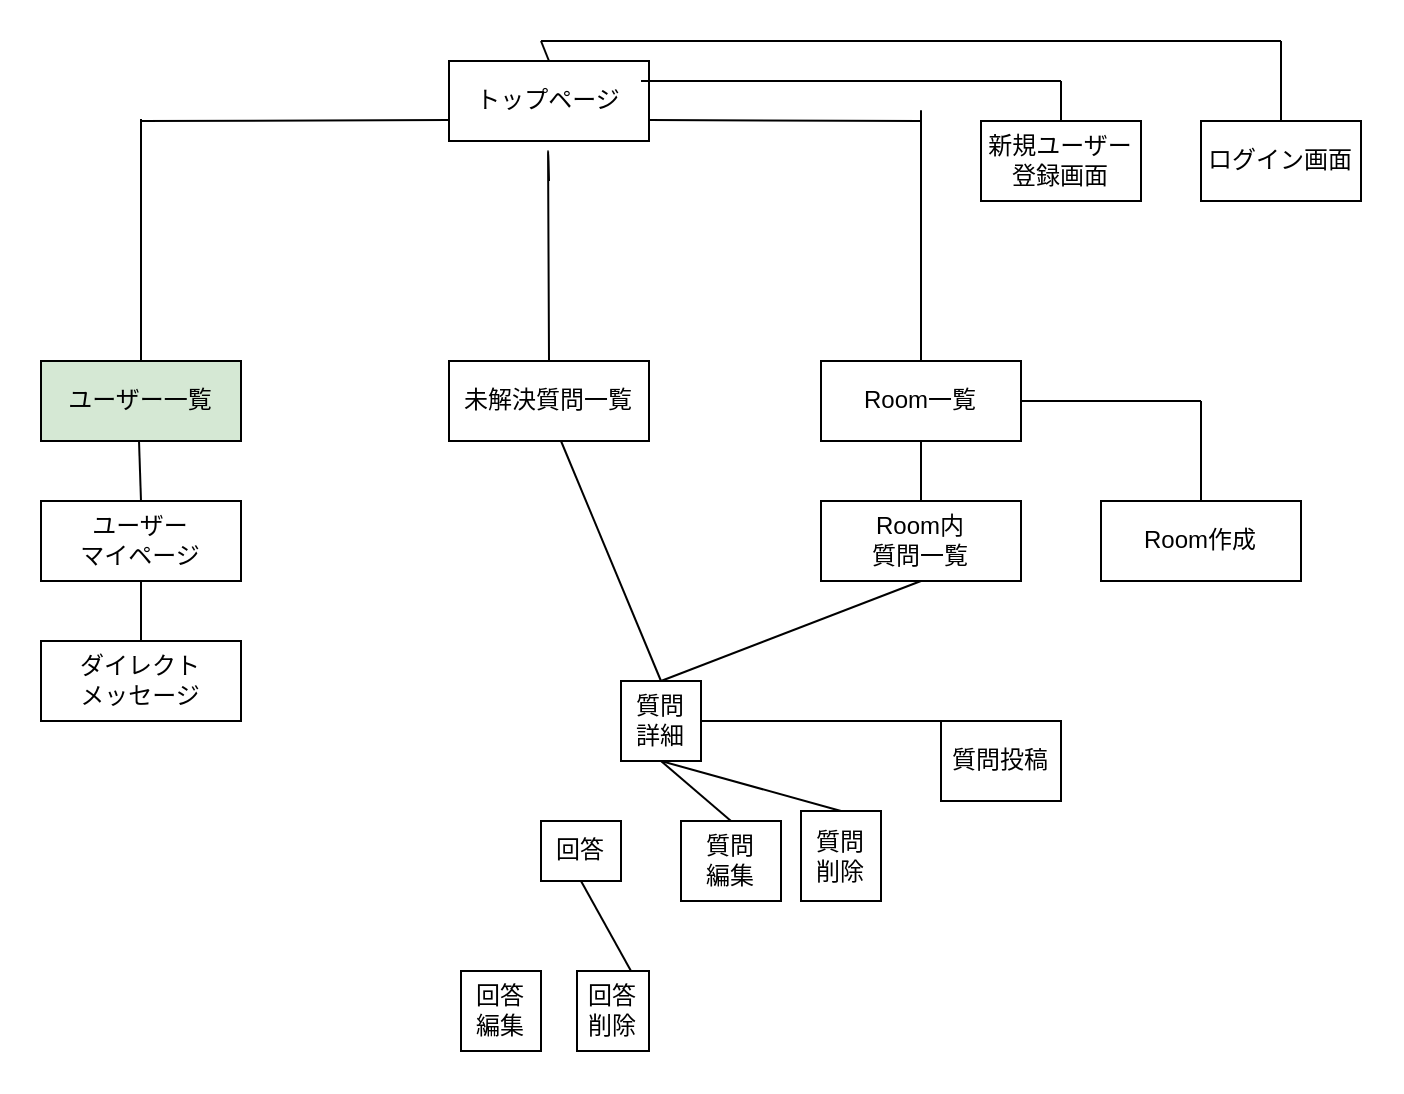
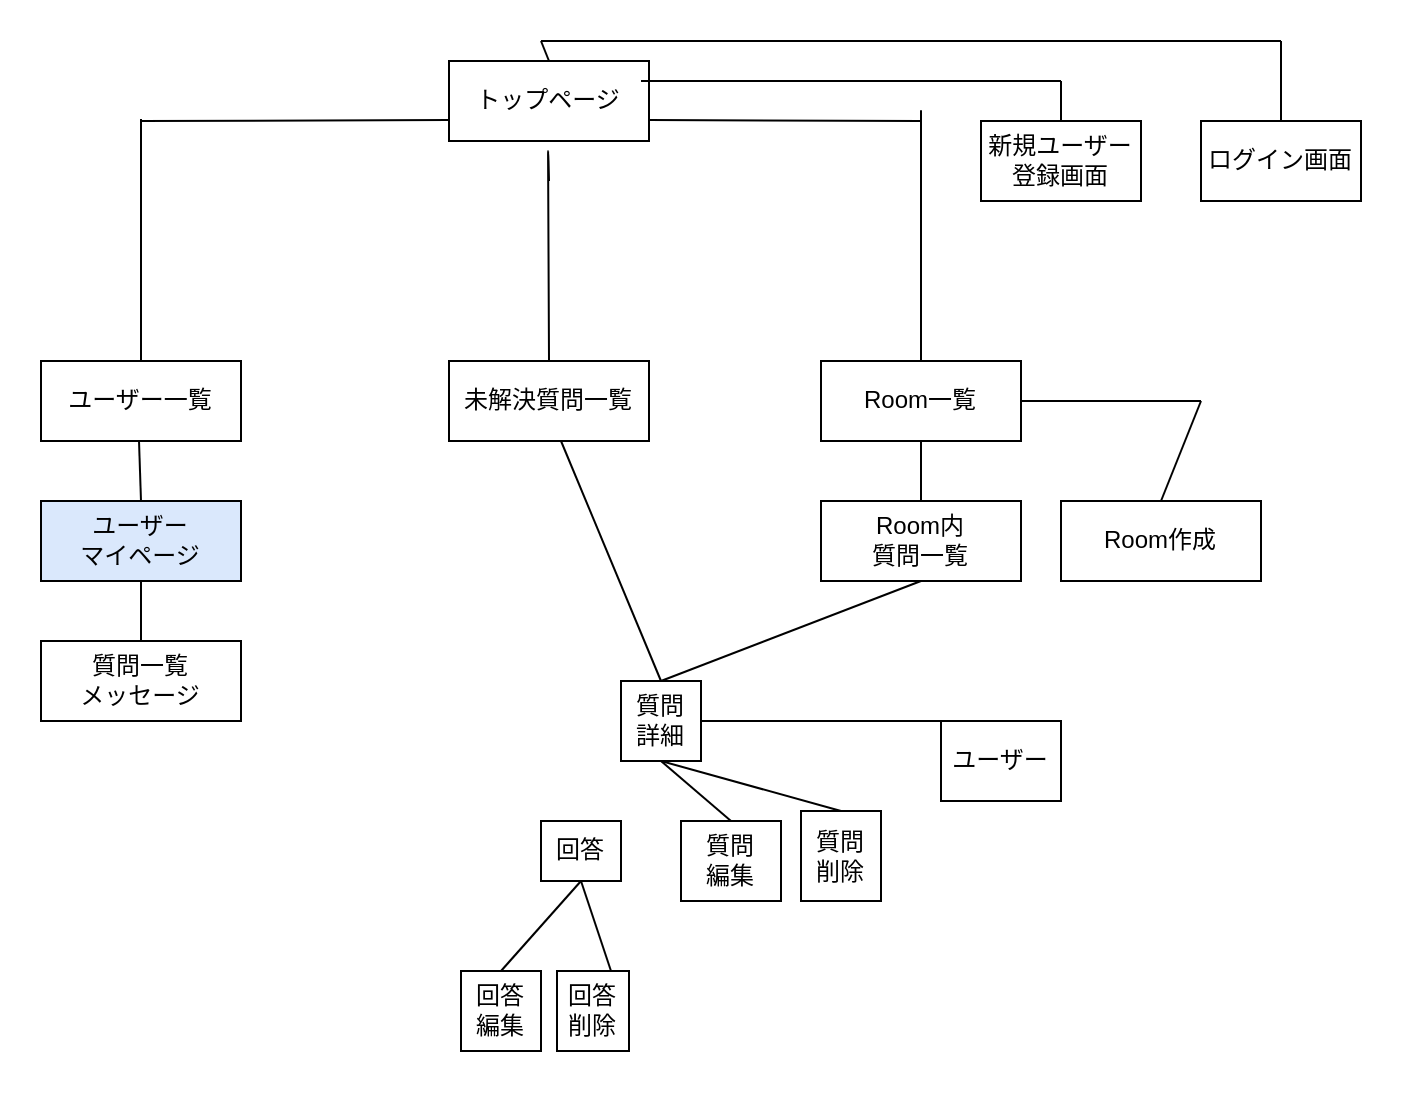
node "ユーザー一覧": fillcolor #d5e8d4 -> #ffffff
node "ユーザー マイページ": fillcolor #ffffff -> #dae8fc
node "Room作成": moved (1201, 541) -> (1161, 541)
node "ダイレクト メッセージ": label "ダイレクト メッセージ" -> "質問一覧 メッセージ"
node "質問投稿": label "質問投稿" -> "ユーザー"
edge "回答" -- "回答 編集": added
node "回答 削除": moved (613, 1011) -> (593, 1011)
